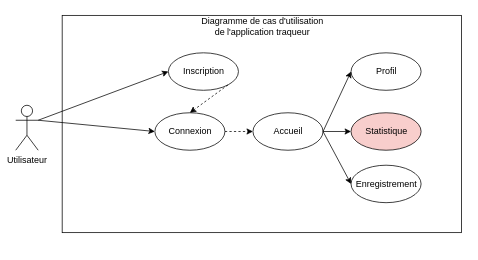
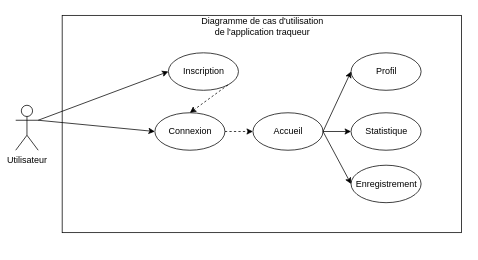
node "Statistique": fillcolor #f8cecc -> #ffffff
